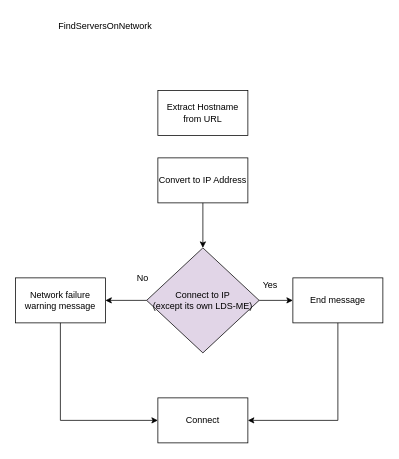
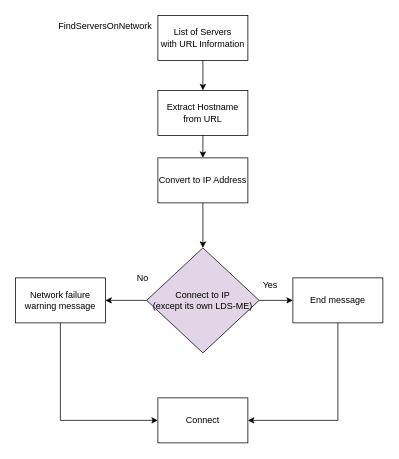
node "List of Servers with URL Information": added
edge "List of Servers with URL Information" -> "Extract Hostname from URL": added
edge "Extract Hostname from URL" -> "Convert to IP Address": added
